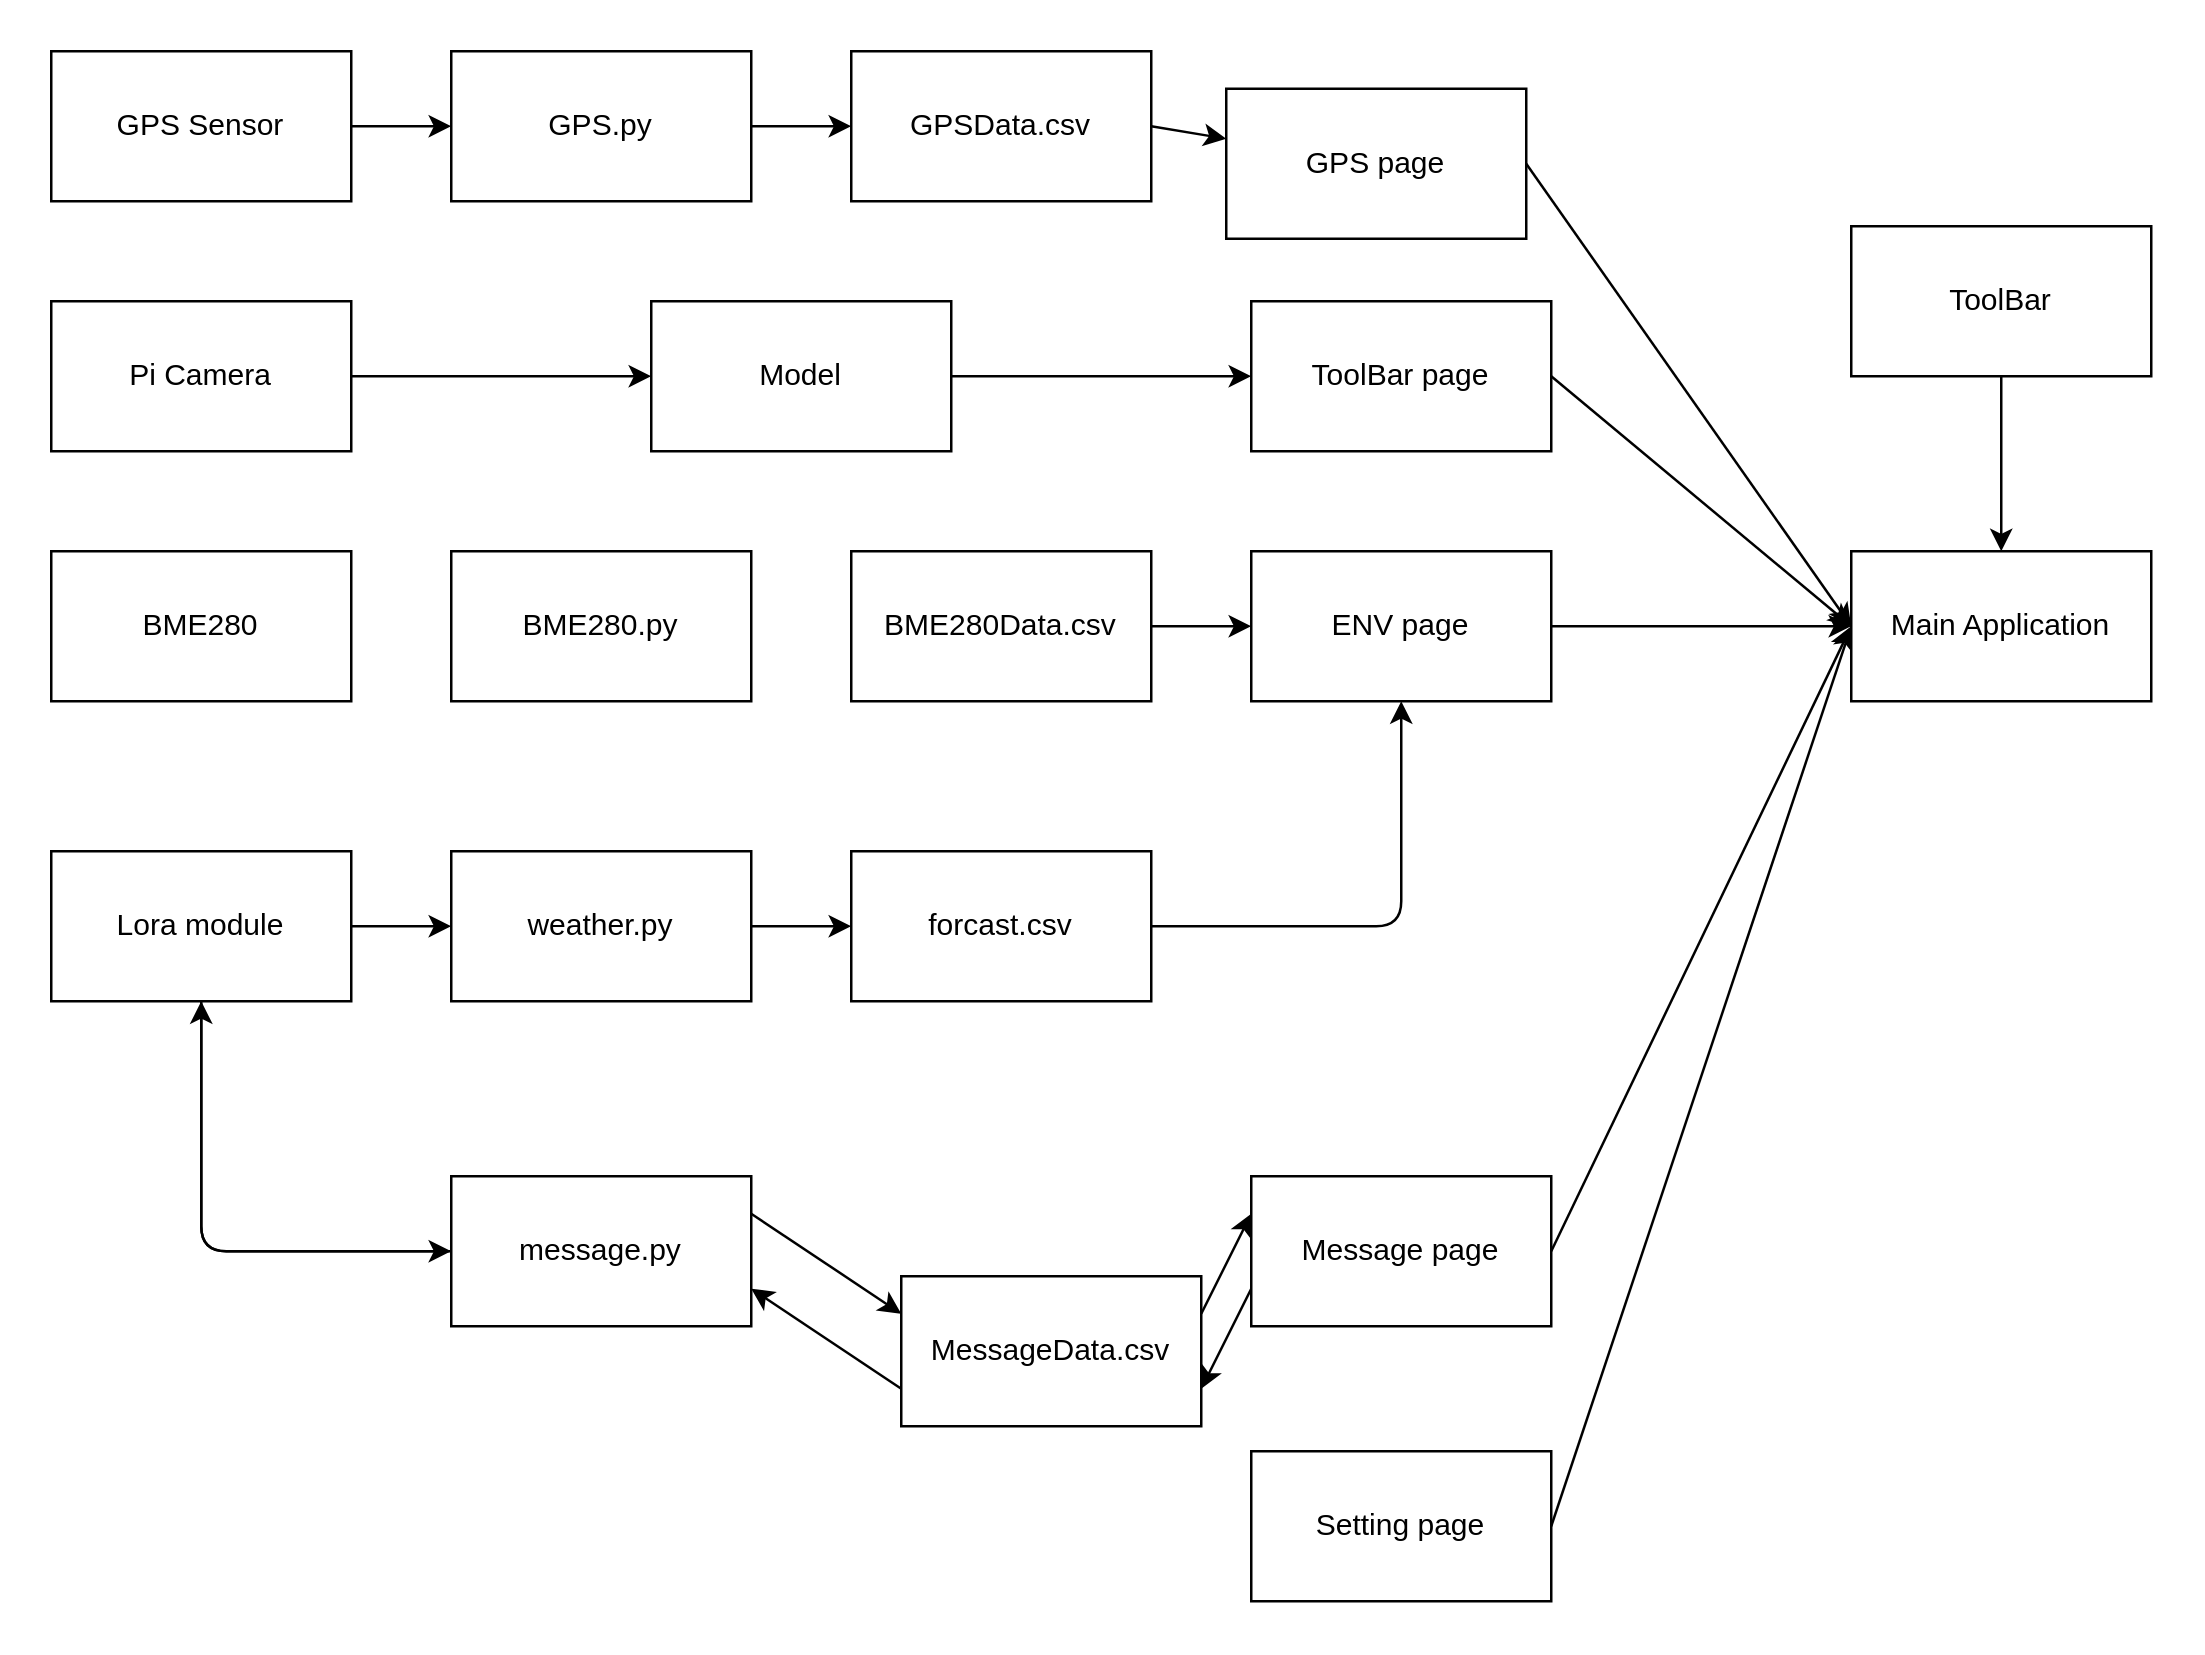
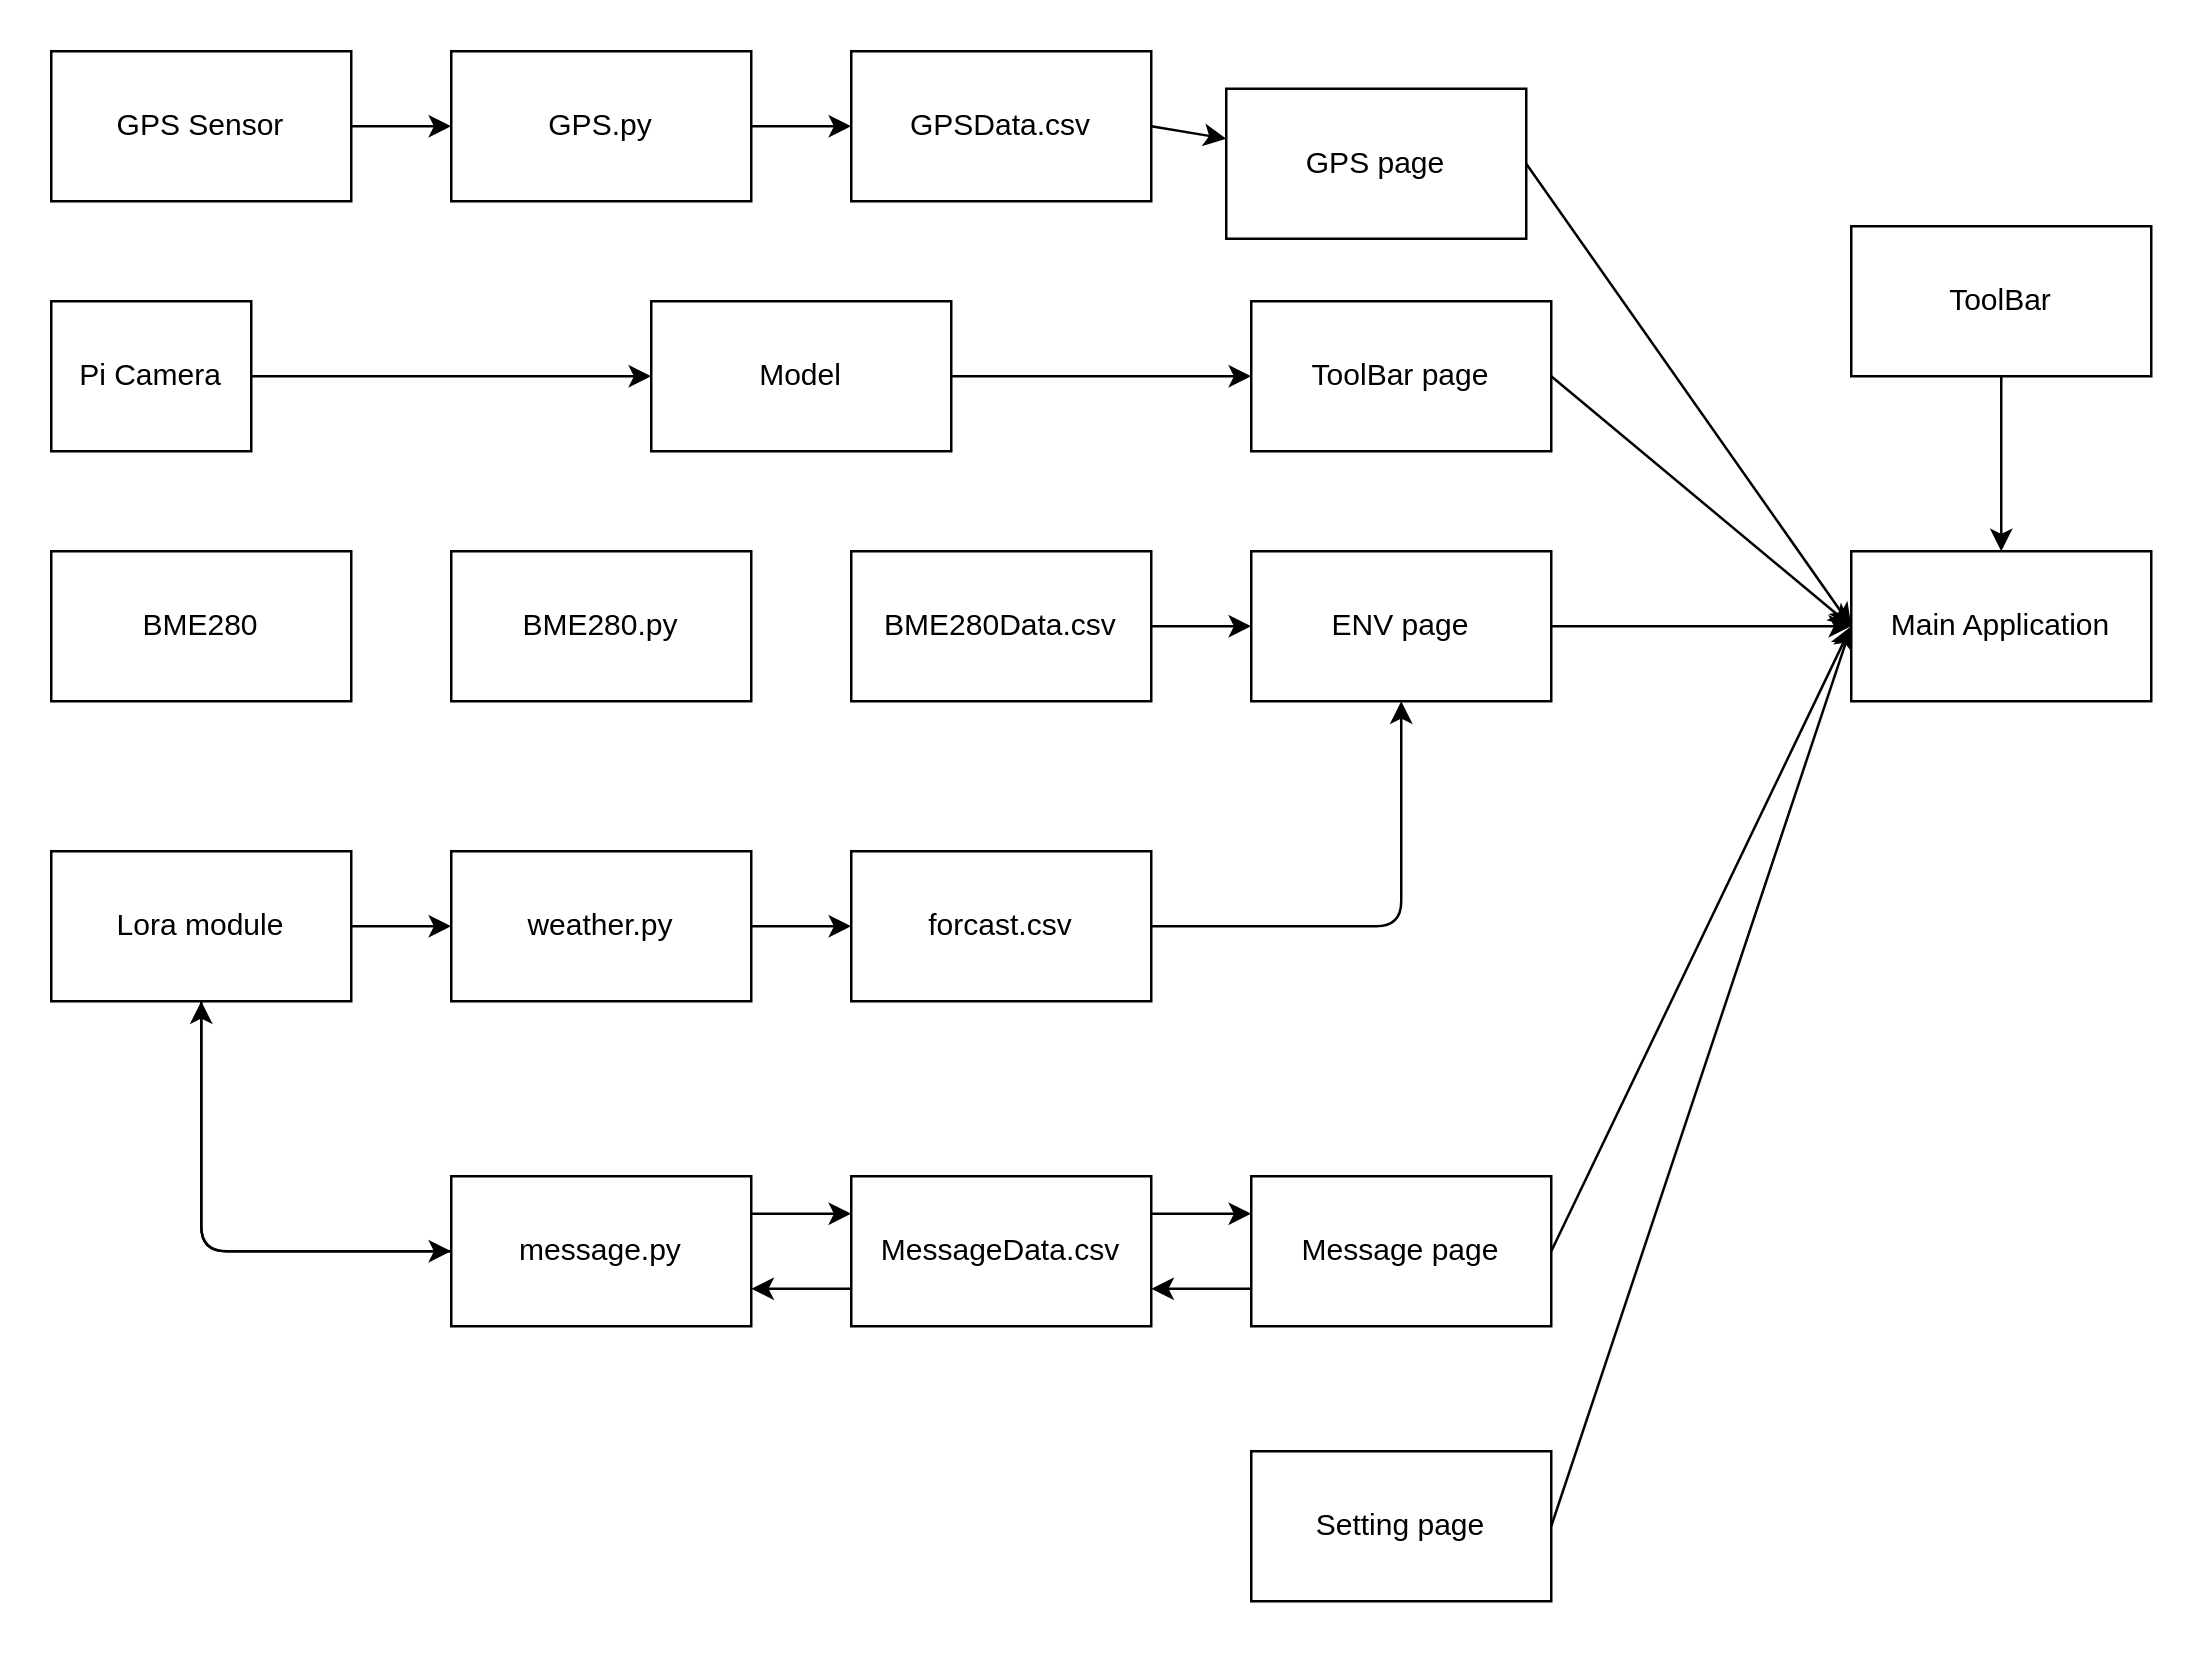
node "Pi Camera": size 300x150 -> 200x150
node "MessageData.csv": moved (1051, 1351) -> (1001, 1251)
